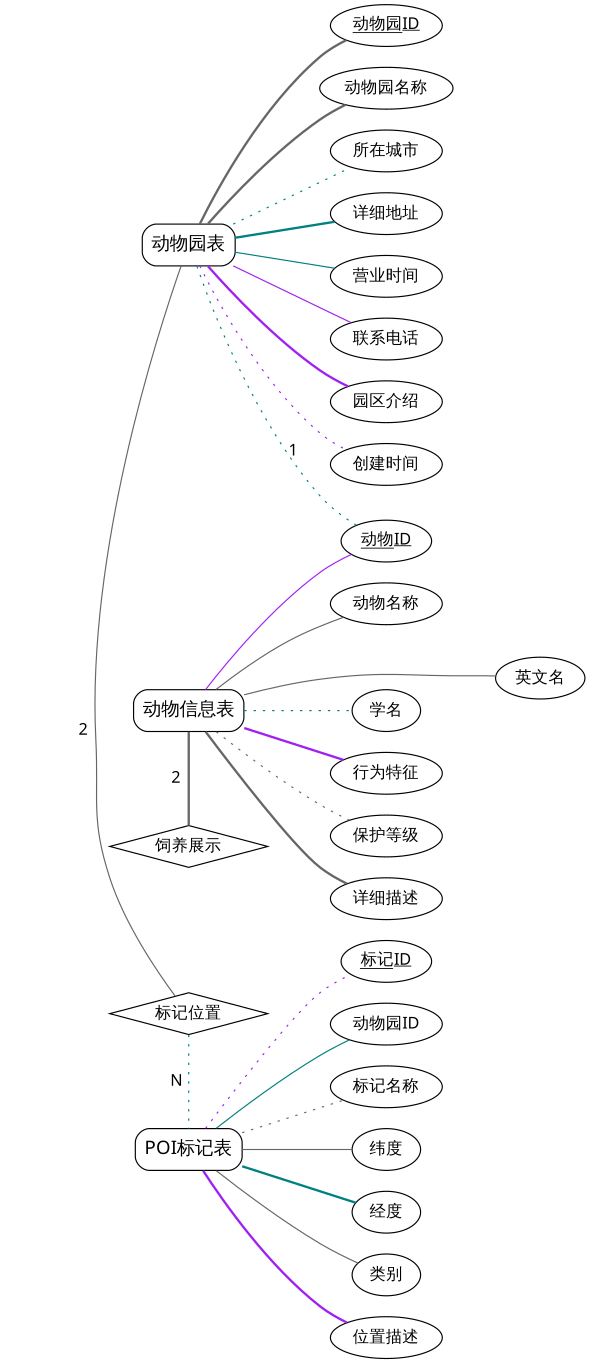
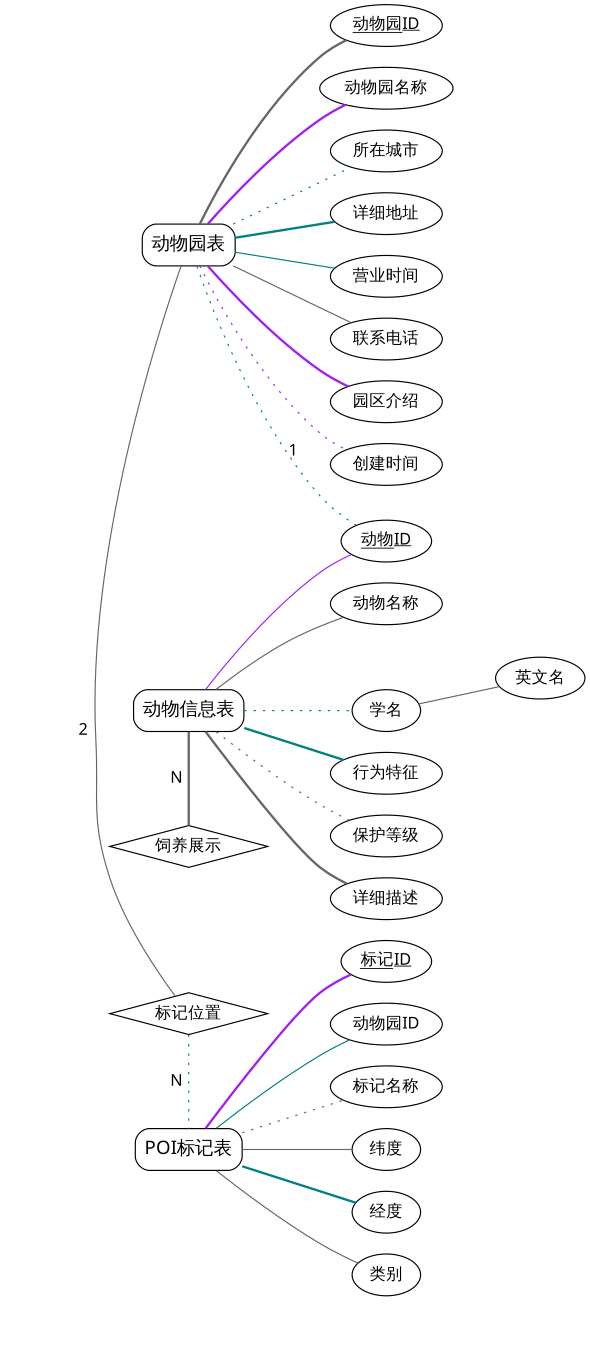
edge "动物园名称" -- "动物园表": color gray40 -> purple
edge "动物园表" -- "联系电话": color purple -> gray40
edge "英文名" -- "动物信息表": now "英文名" -- "学名"
edge "动物信息表" -- "行为特征": color purple -> teal
edge "动物信息表" -- "饲养展示": label "2" -> "N"
edge "标记ID" -- "POI标记表": style dotted -> bold
node "位置描述": removed
